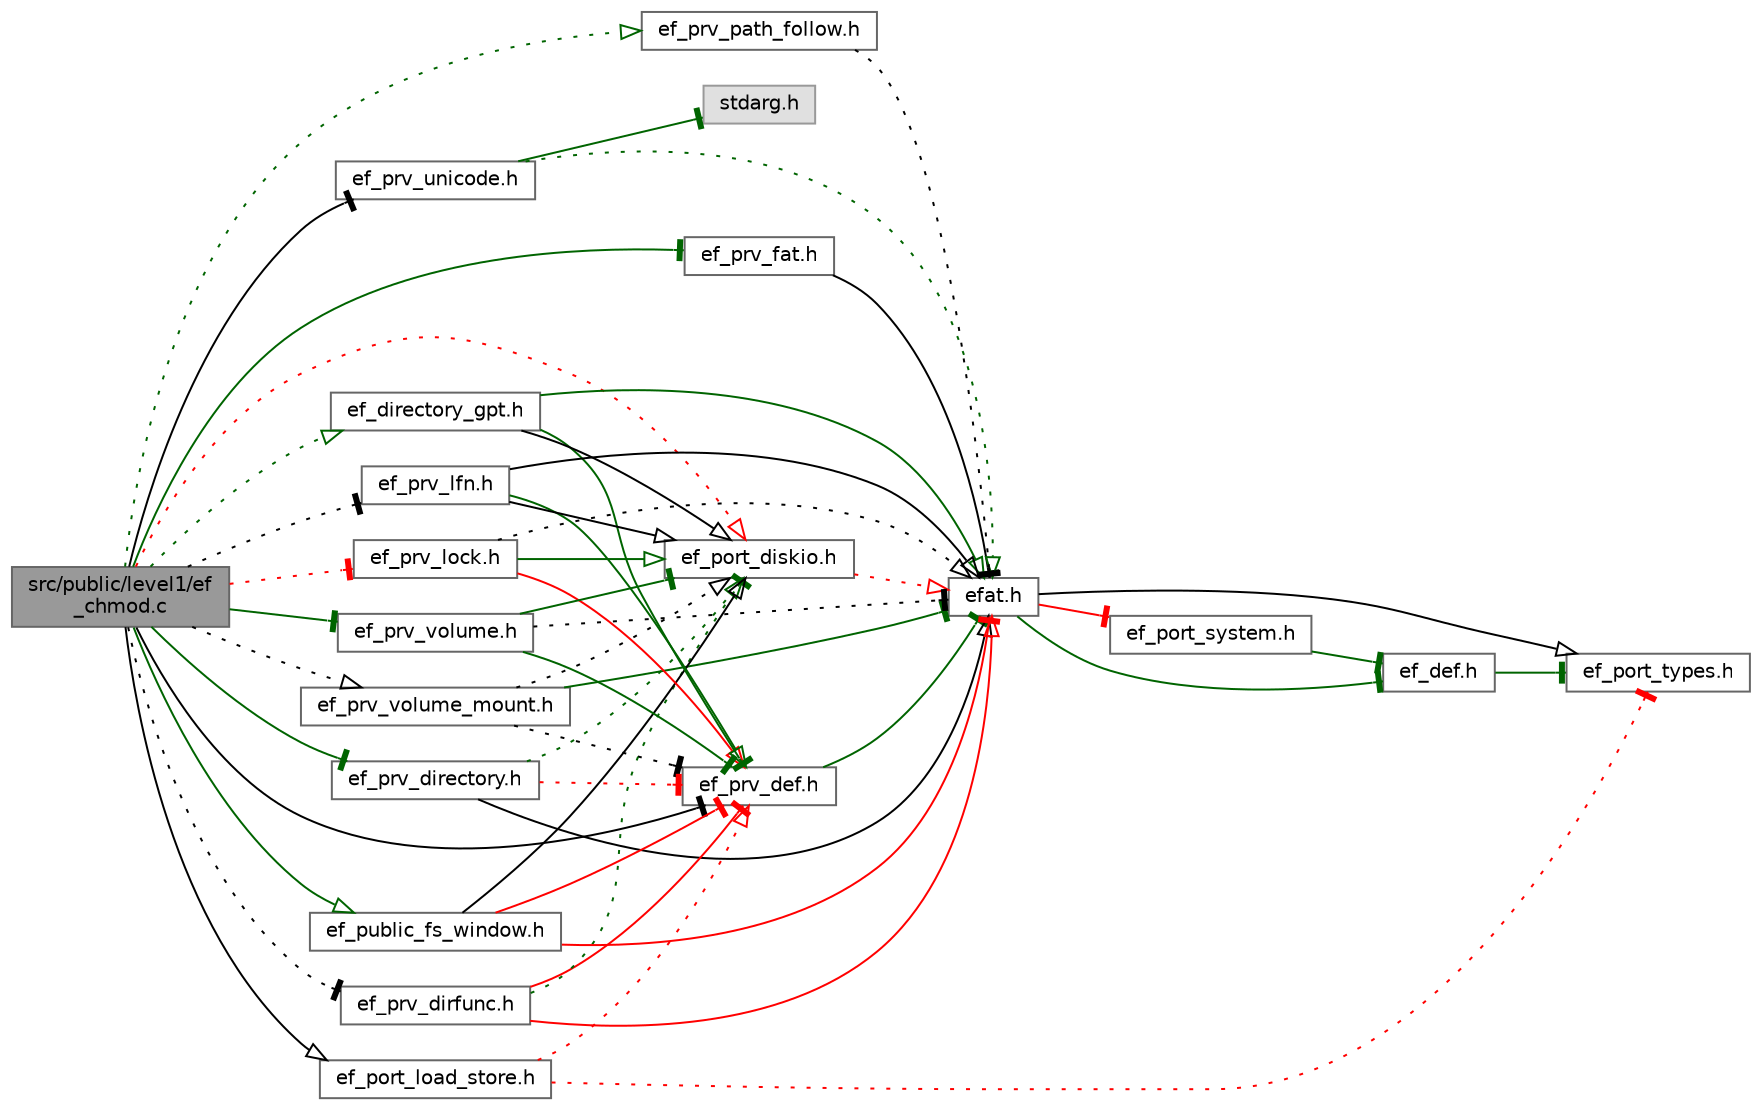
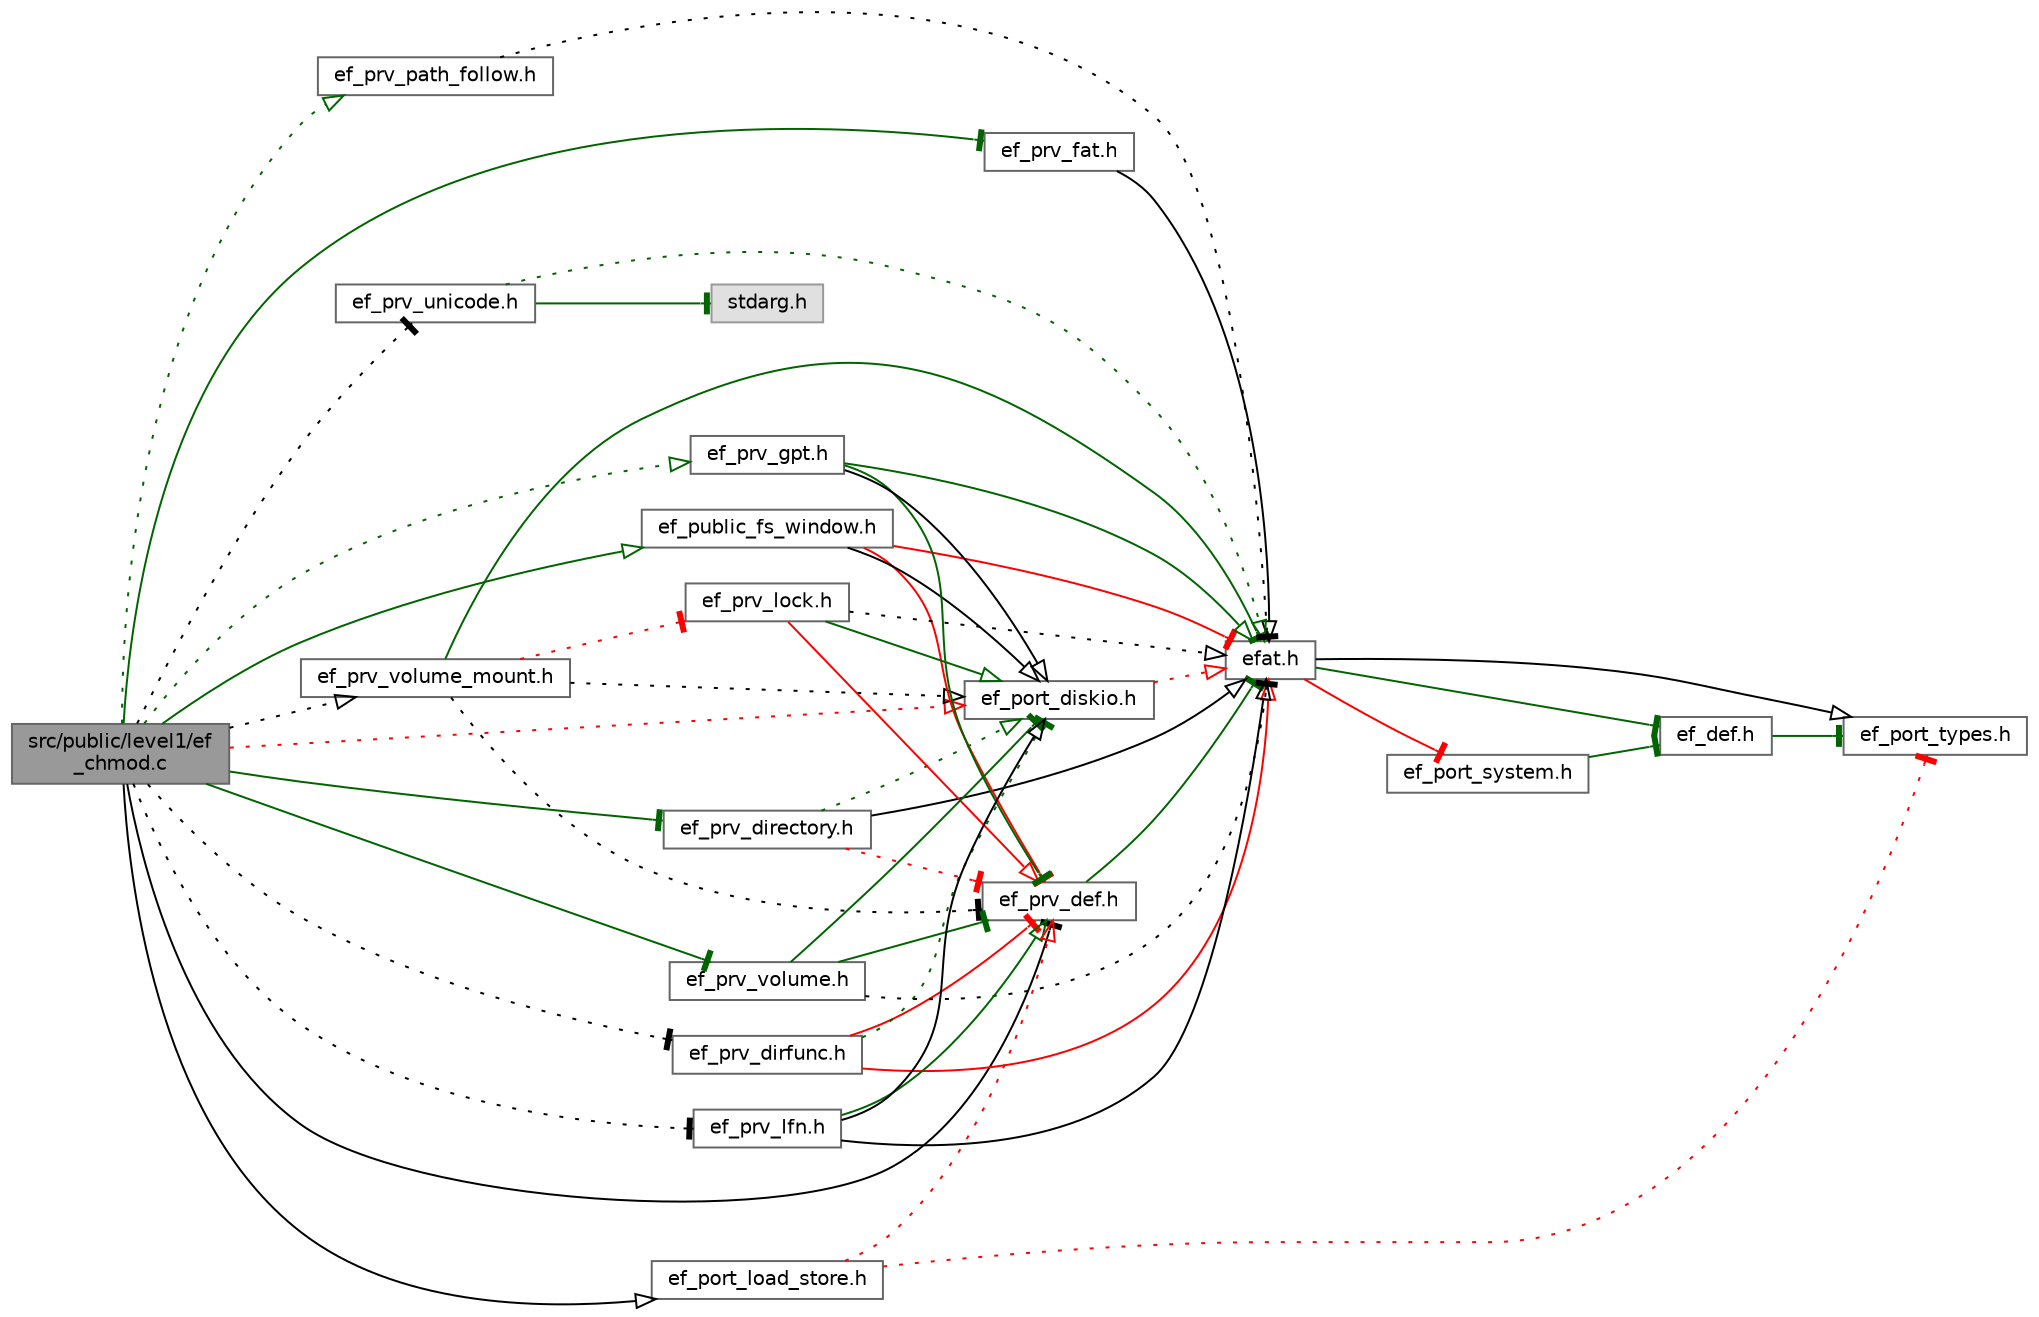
edge "src/public/level1/ef _chmod.c" -> "ef_prv_unicode.h": style solid -> dotted
edge "ef_prv_fat.h" -> "efat.h": arrowhead tee -> onormal
node "ef_directory_gpt.h": label "ef_directory_gpt.h" -> "ef_prv_gpt.h"
edge "src/public/level1/ef _chmod.c" -> "ef_prv_lock.h": now "ef_prv_volume_mount.h" -> "ef_prv_lock.h"
